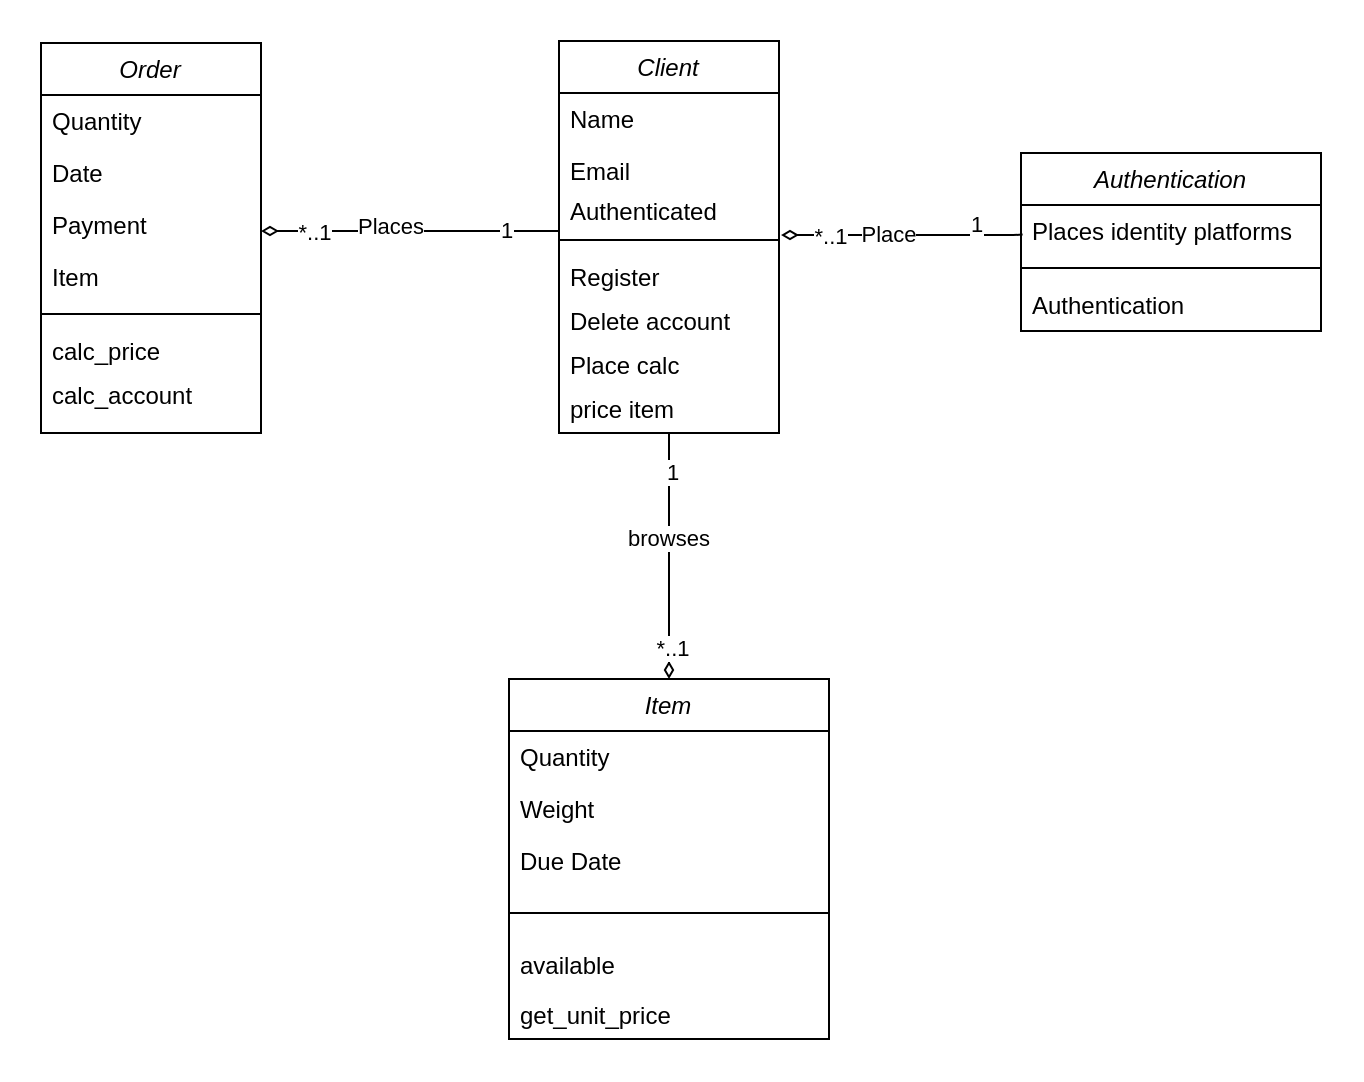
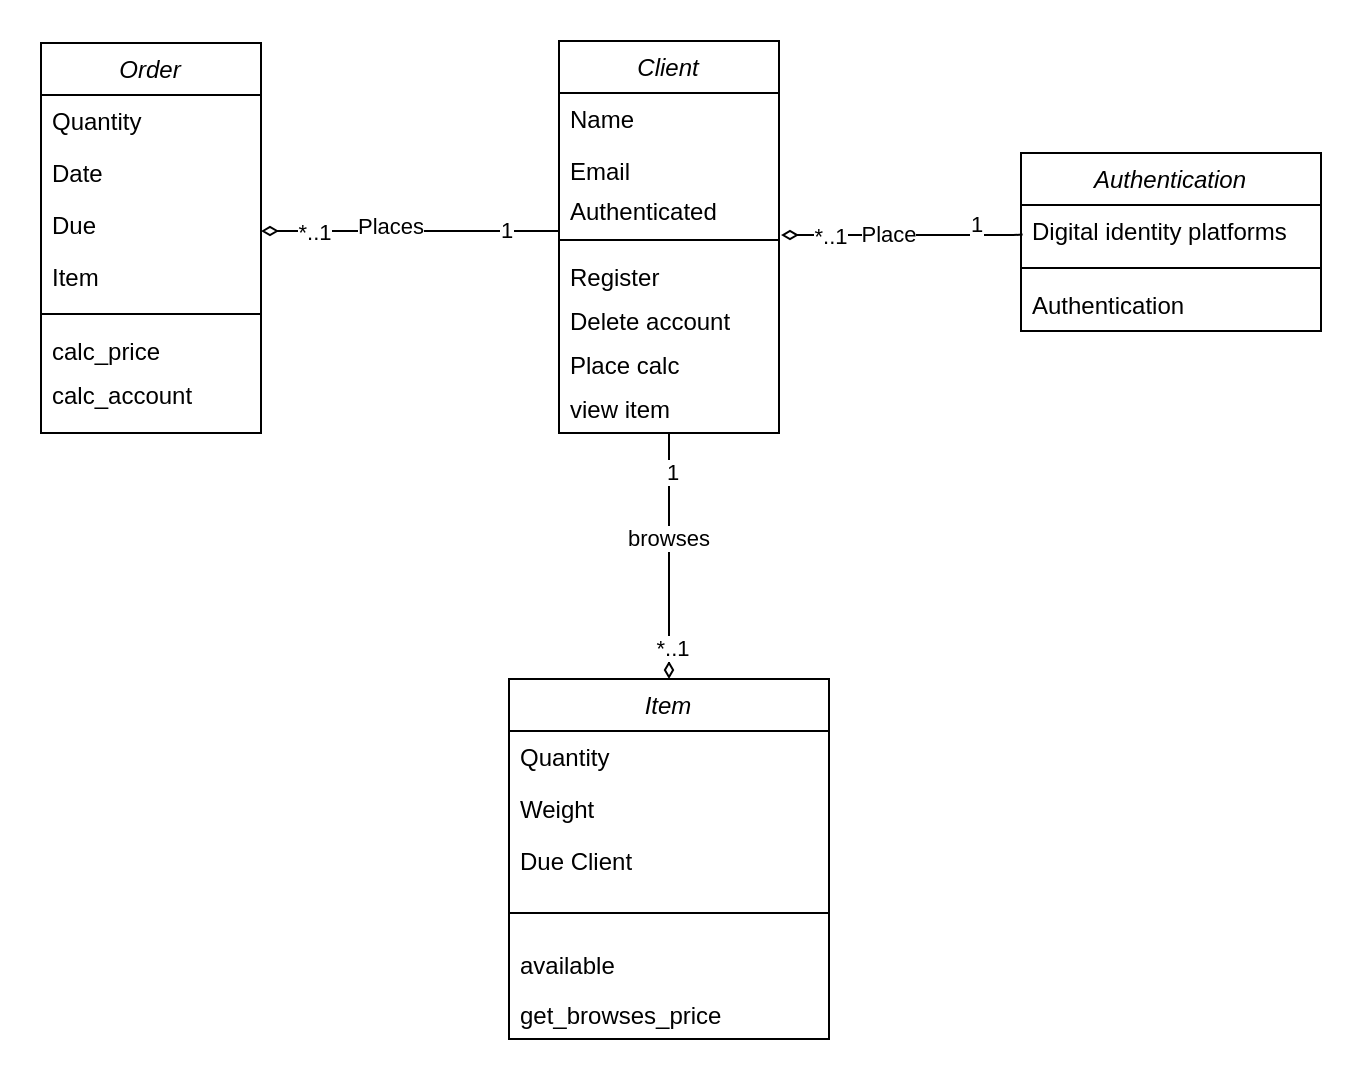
node "Payment": label "Payment" -> "Due"
node "Places identity platforms": label "Places identity platforms" -> "Digital identity platforms"
node "price item": label "price item" -> "view item"
node "Due Date": label "Due Date" -> "Due Client"
node "get_unit_price": label "get_unit_price" -> "get_browses_price"
